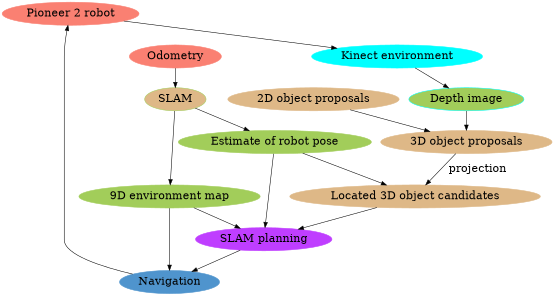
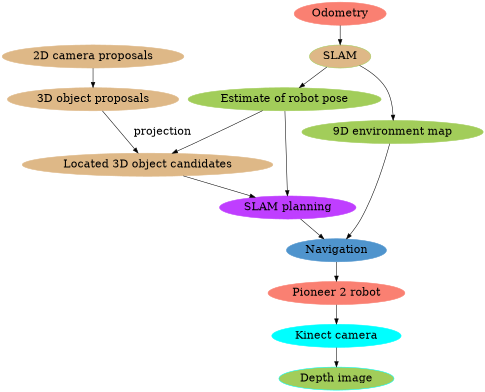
node "Kinect environment": label "Kinect environment" -> "Kinect camera"
node "2D object proposals": label "2D object proposals" -> "2D camera proposals"
edge "Depth image" -> "3D object proposals": removed
edge "9D environment map" -> "SLAM planning": removed
